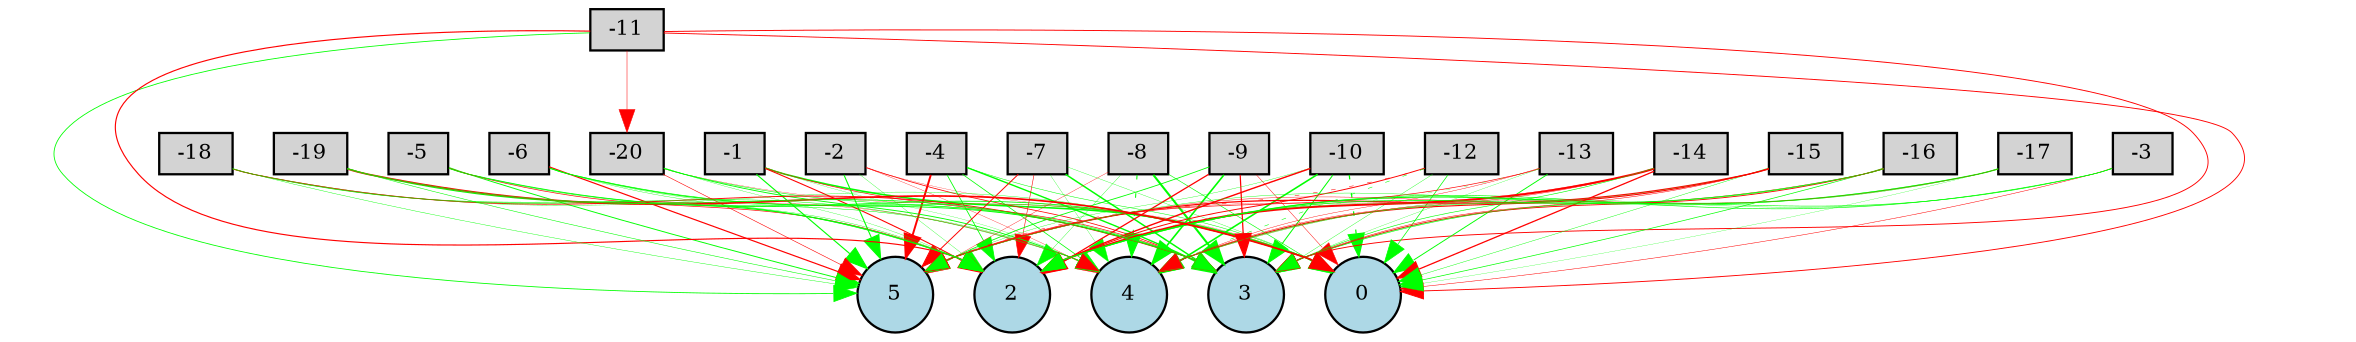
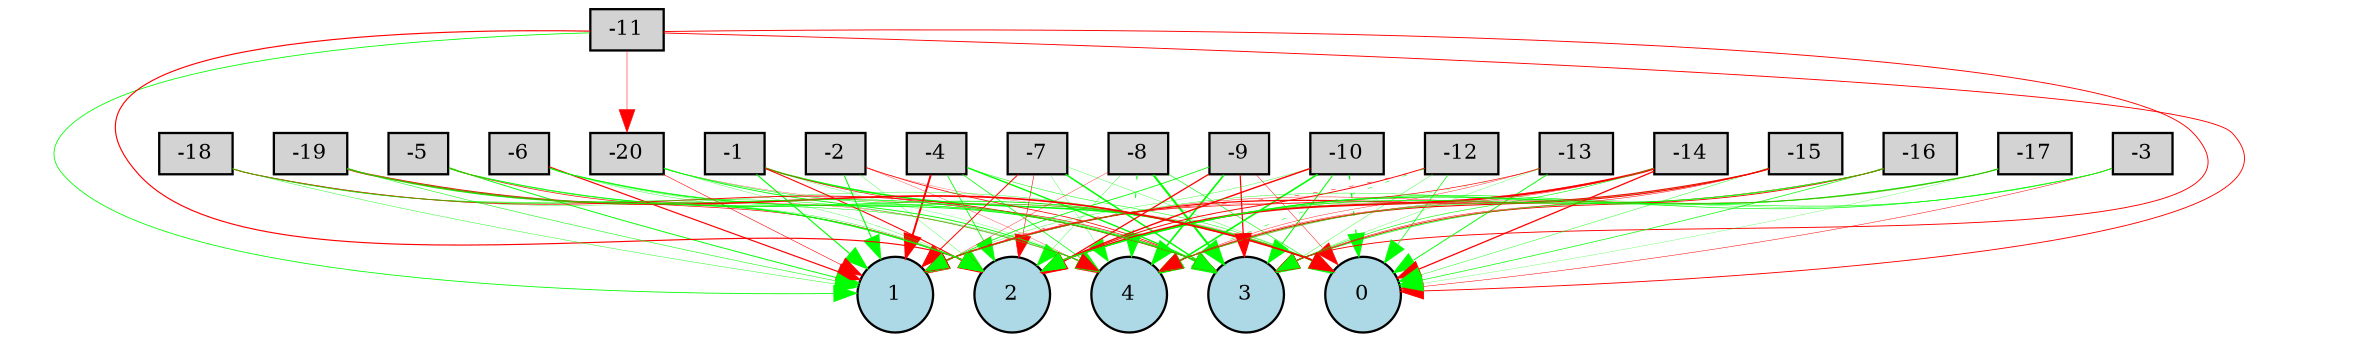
node "5": label "5" -> "1"
